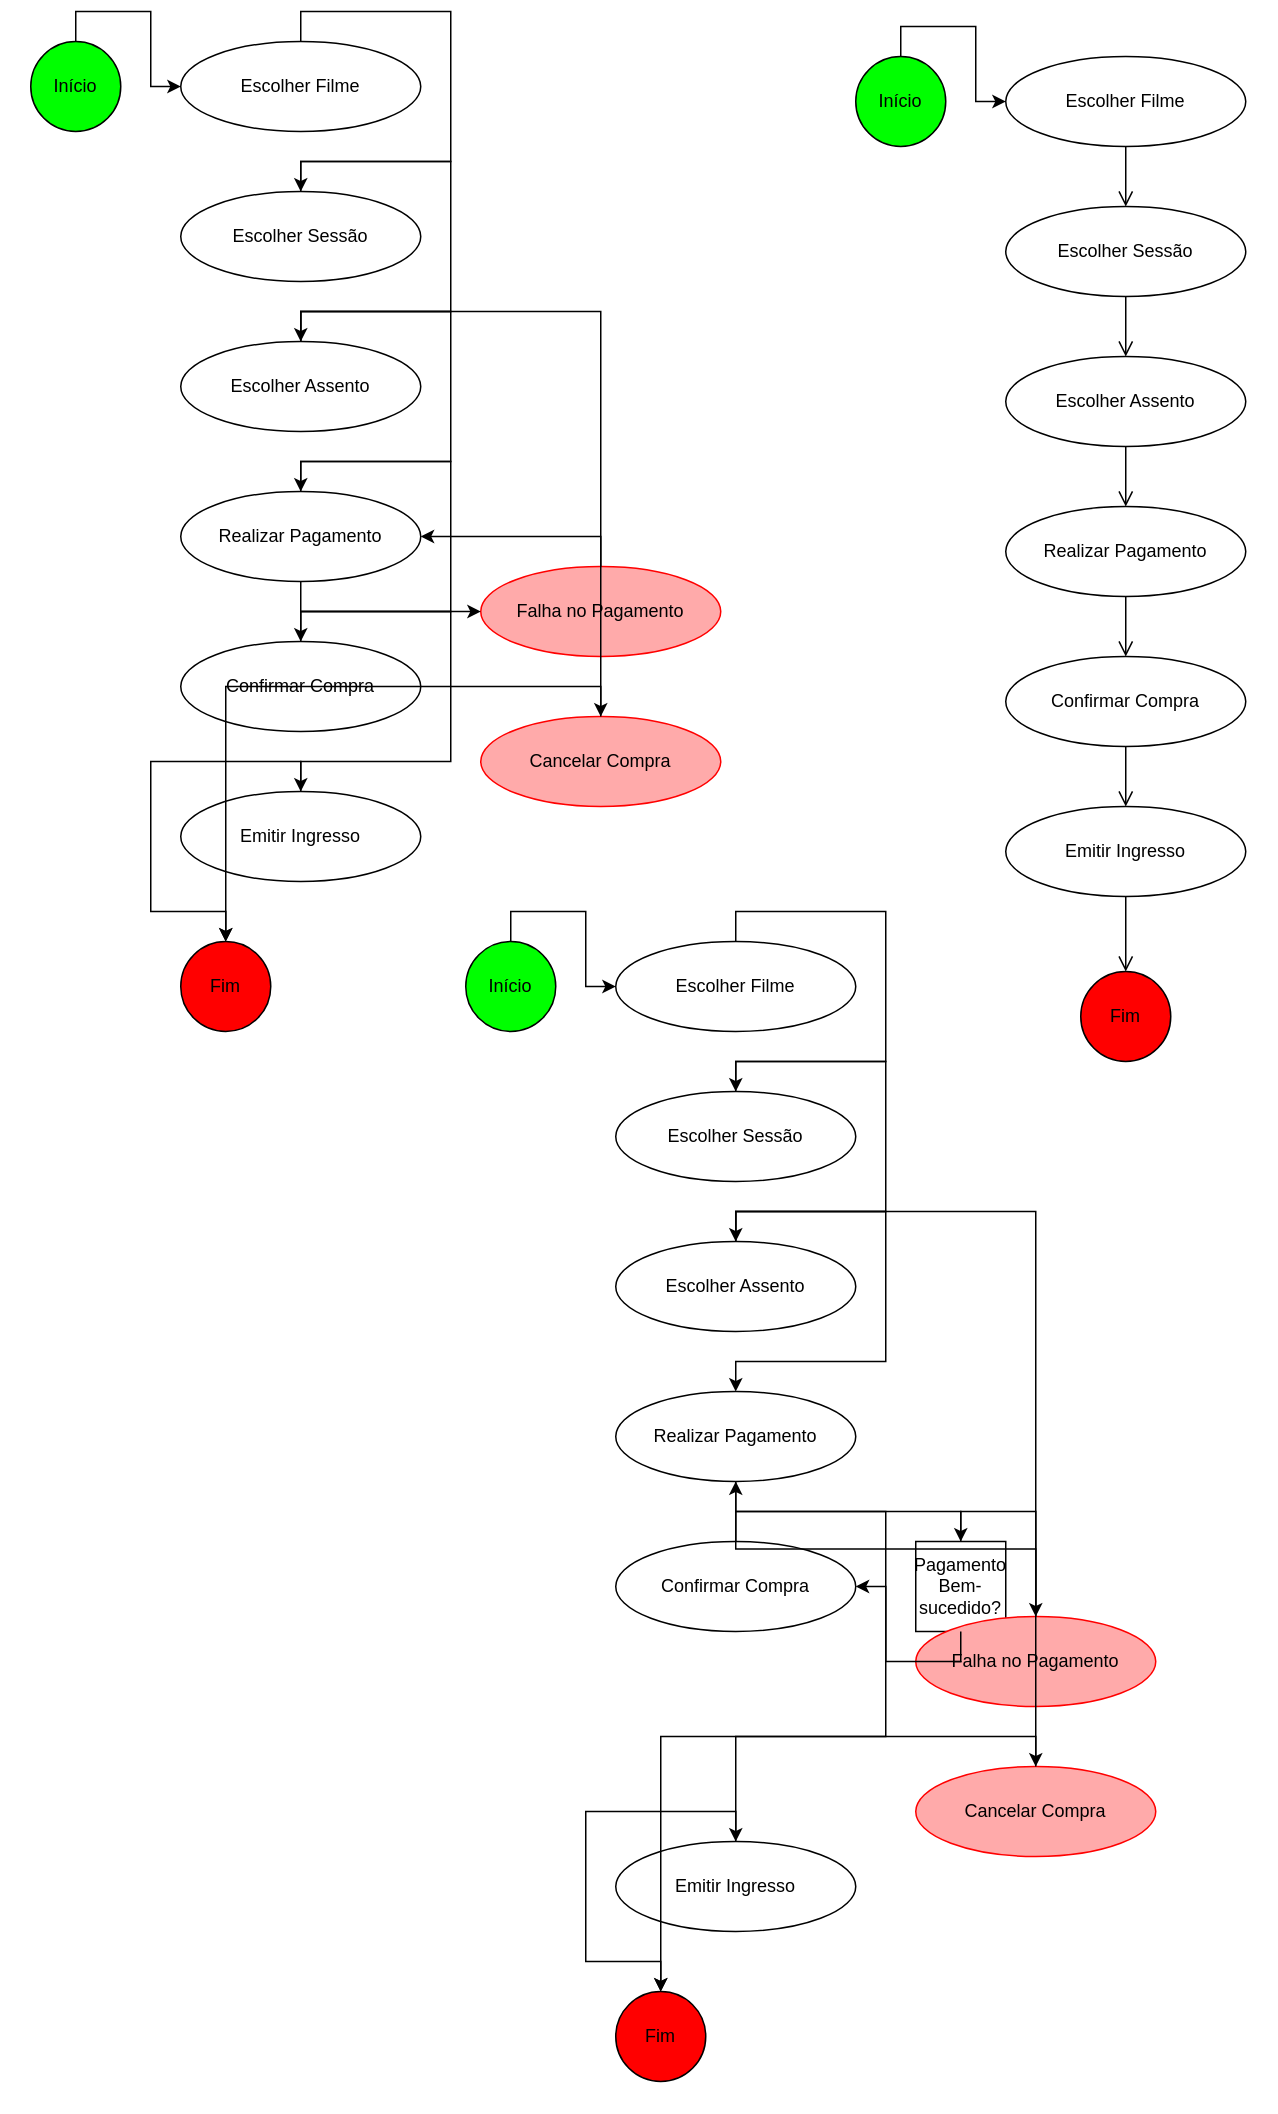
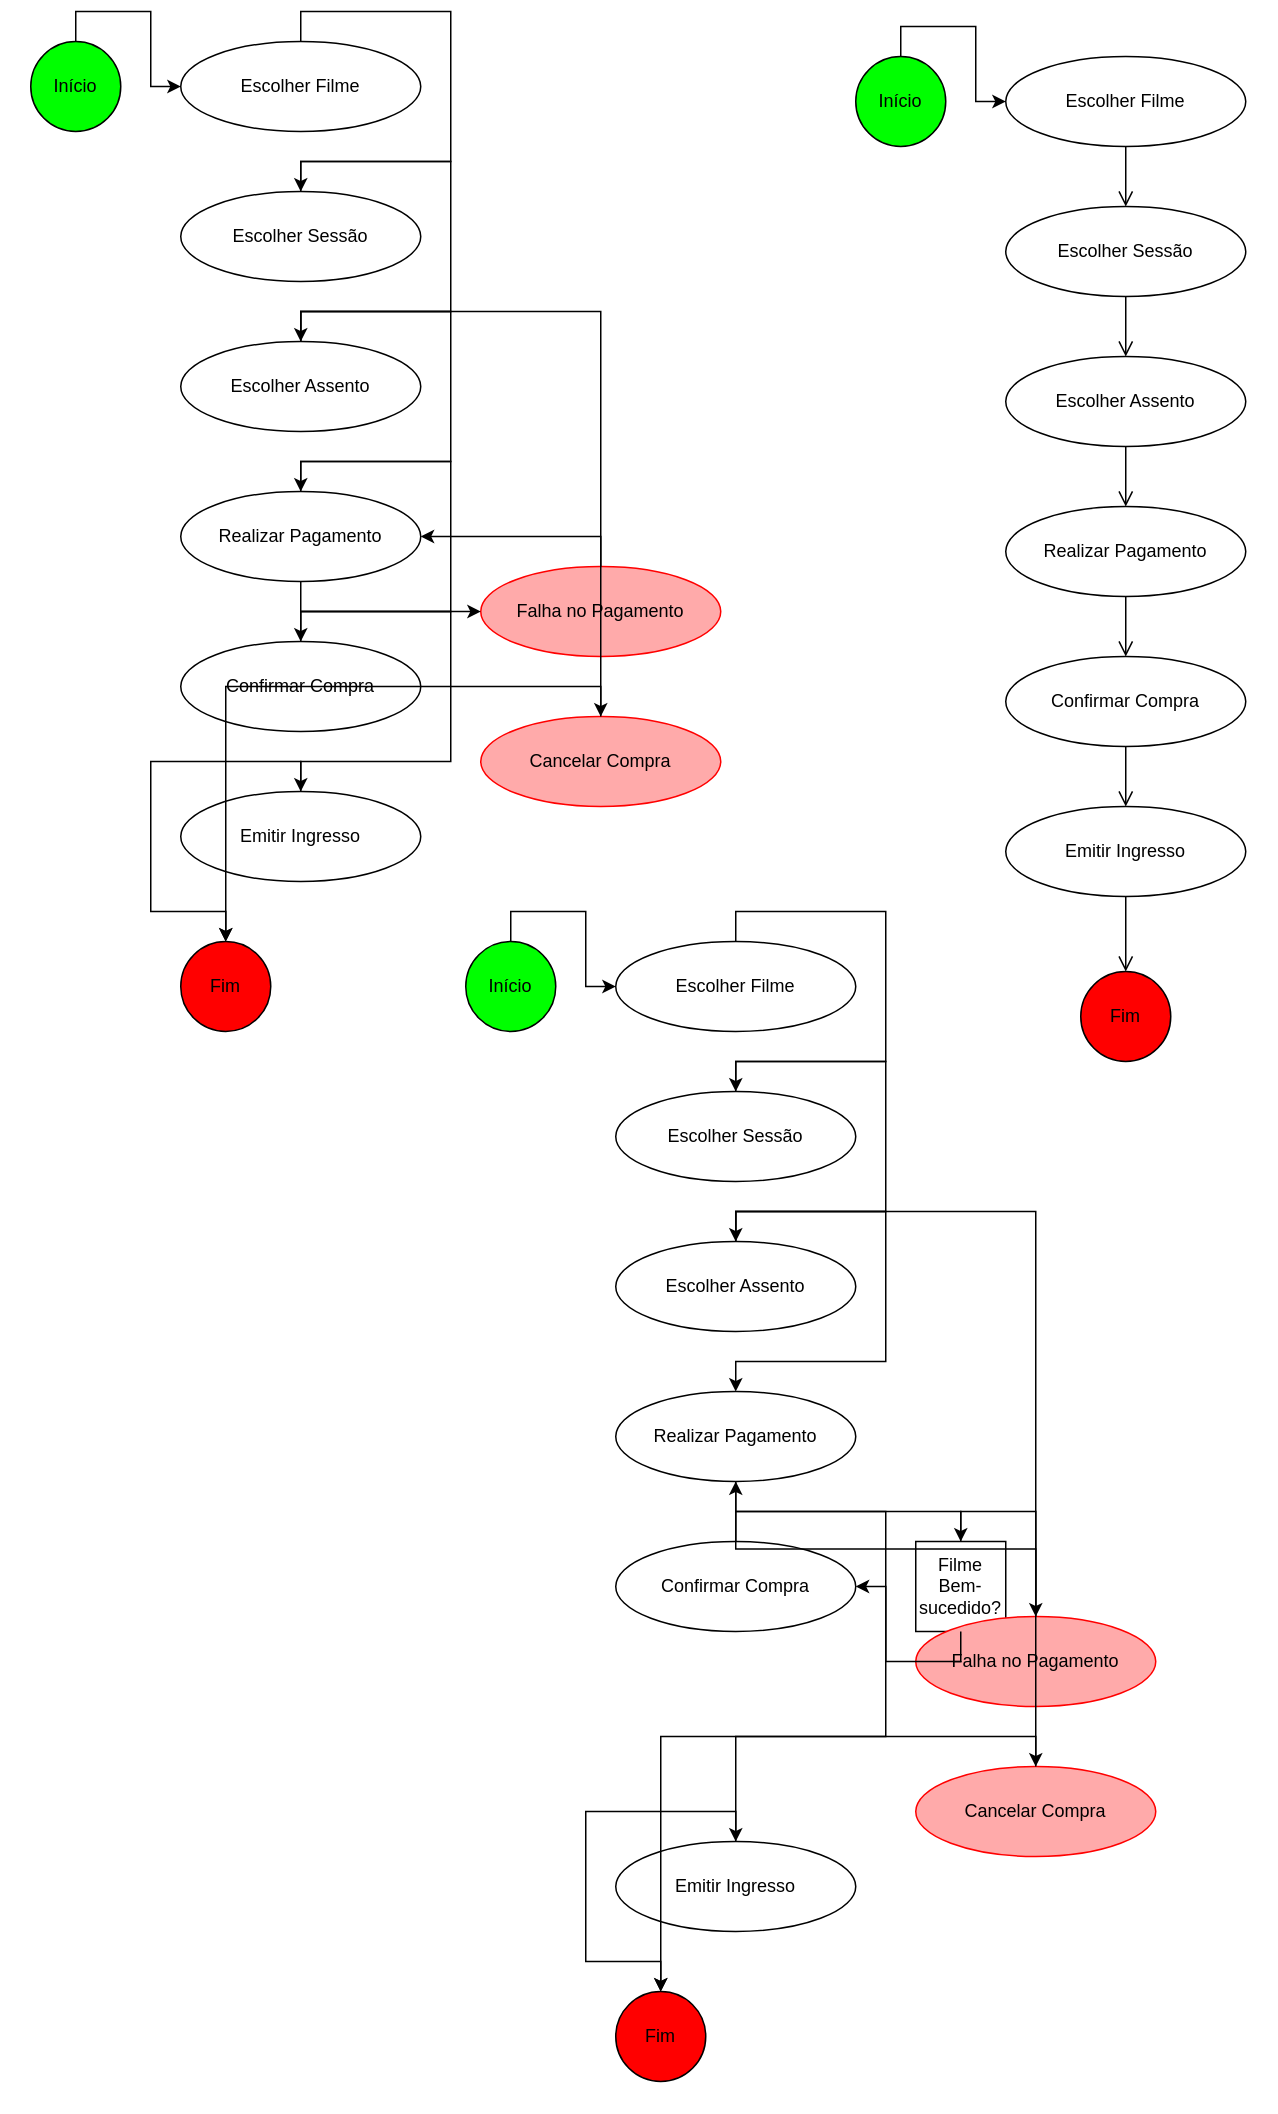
node "Pagamento Bem-sucedido?": label "Pagamento Bem-sucedido?" -> "Filme Bem-sucedido?"
